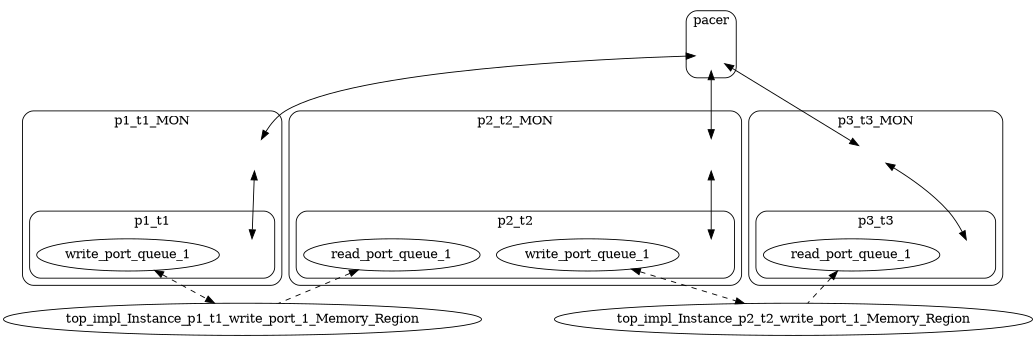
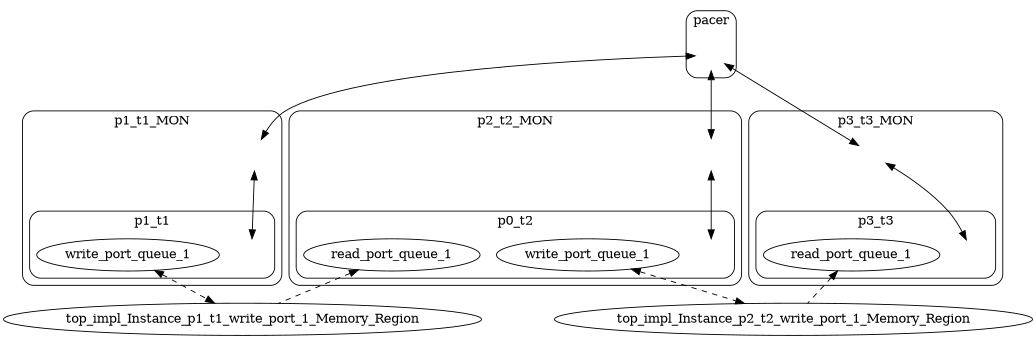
cluster "p2_t2": label "p2_t2" -> "p0_t2"
